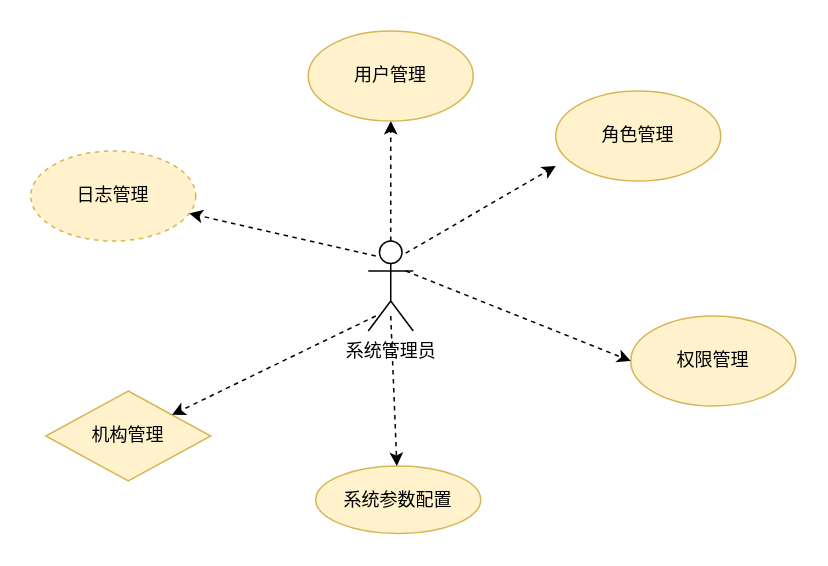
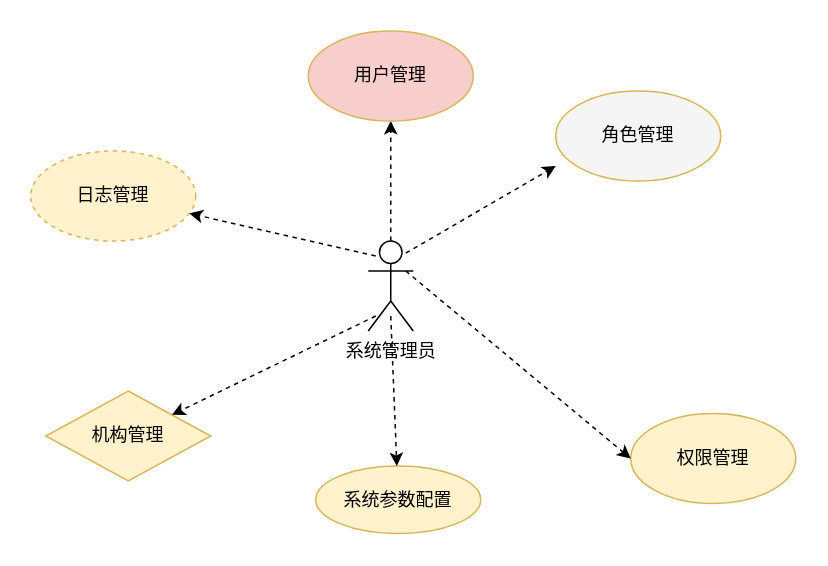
node "用户管理": fillcolor #fff2cc -> #f8cecc
node "角色管理": fillcolor #fff2cc -> #f5f5f5
node "权限管理": moved (713, 361) -> (713, 458)
